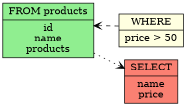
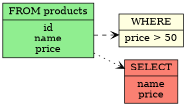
edge "WHERE" -> "FROM products": reversed
node "FROM products": text "products" -> "price"
